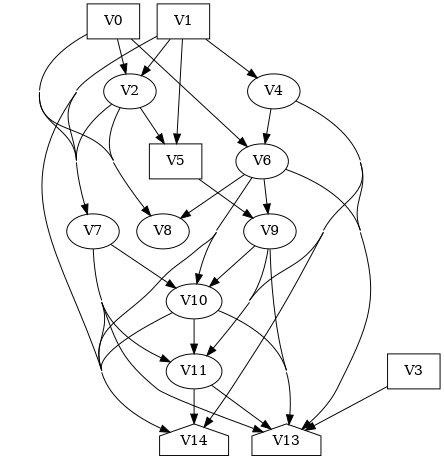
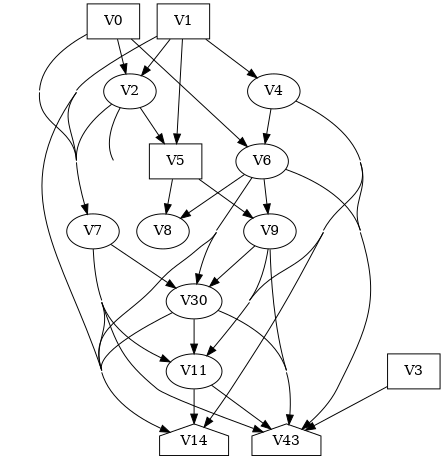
edge "V0" -> "V8": now "V5" -> "V8"
node "V10": label "V10" -> "V30"
node "V13": label "V13" -> "V43"
